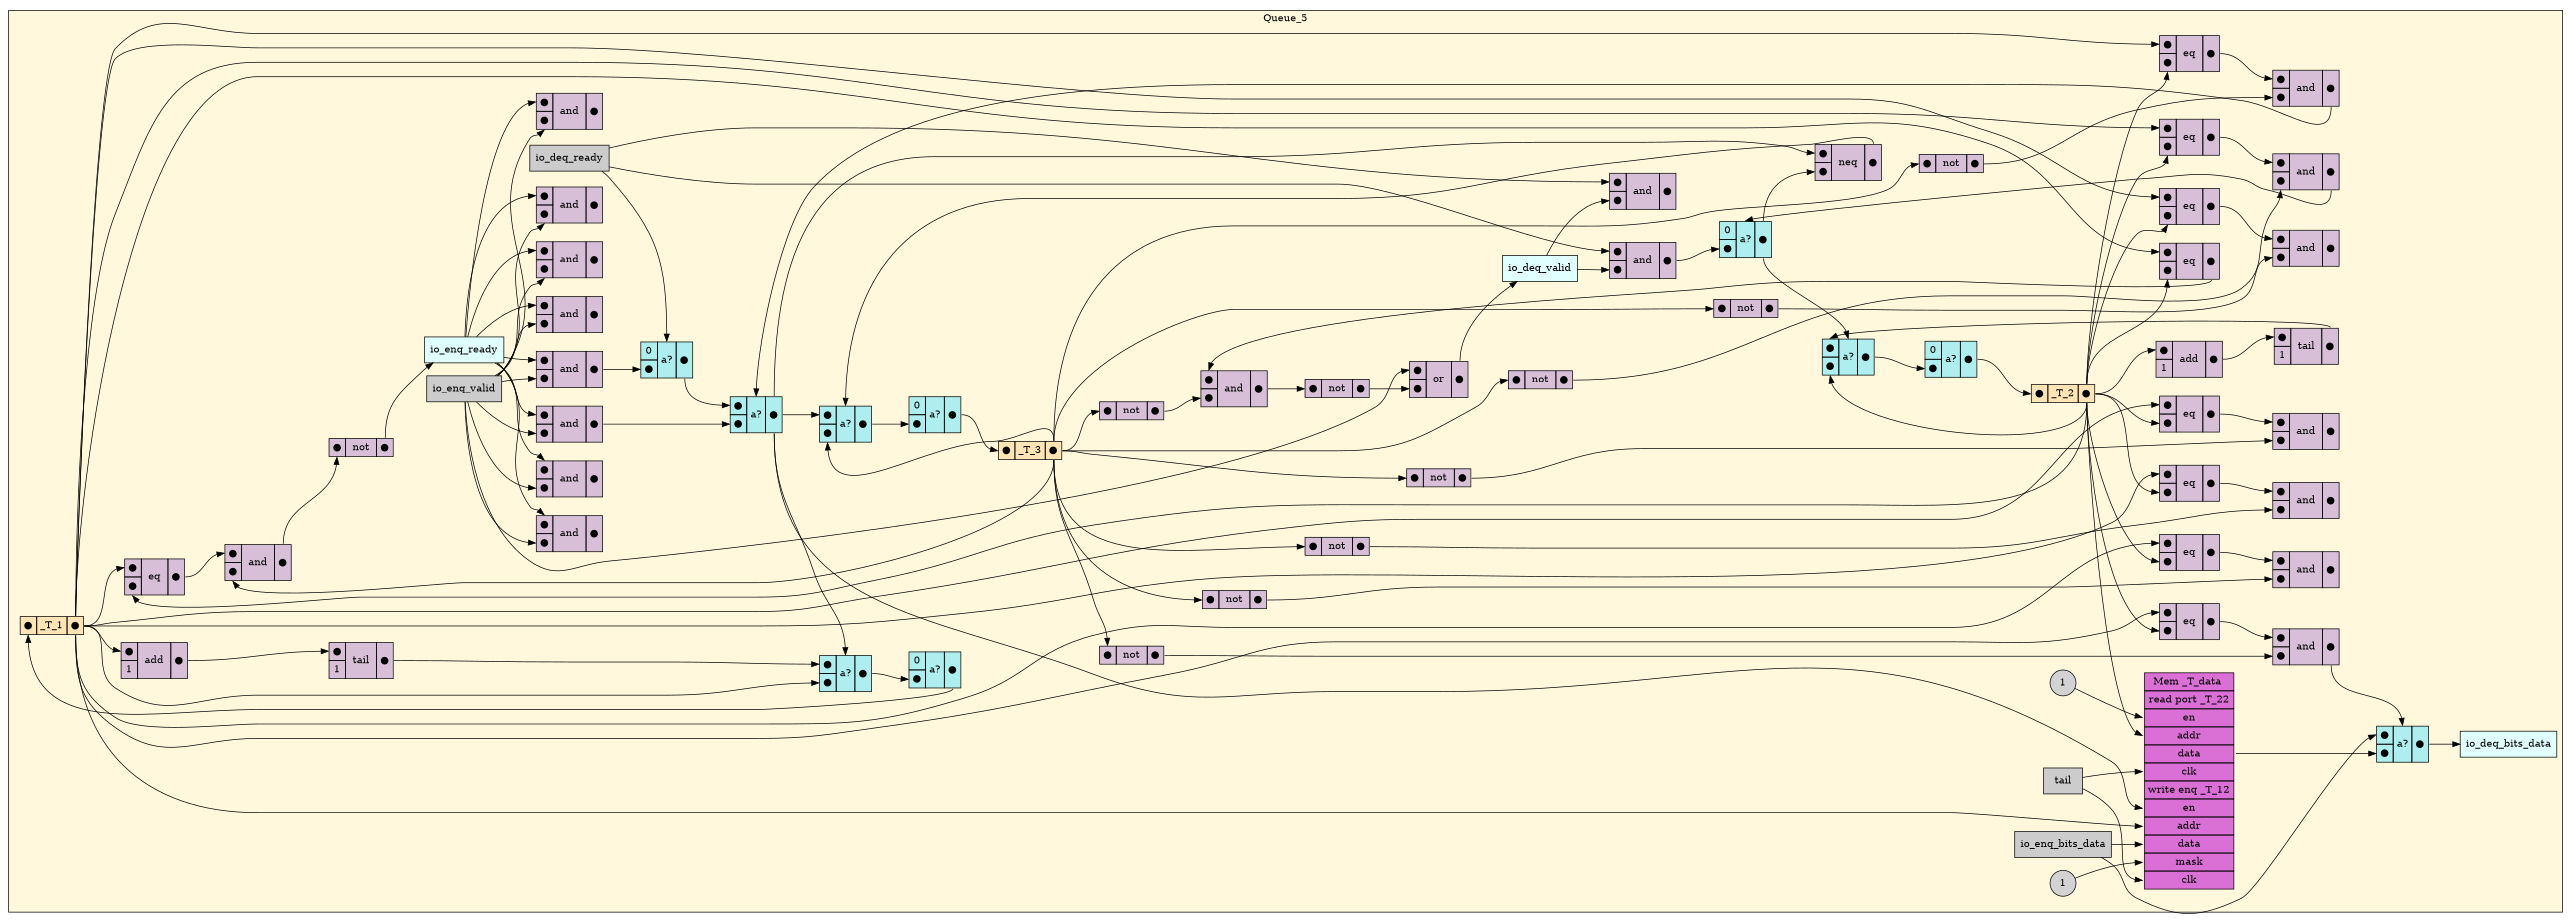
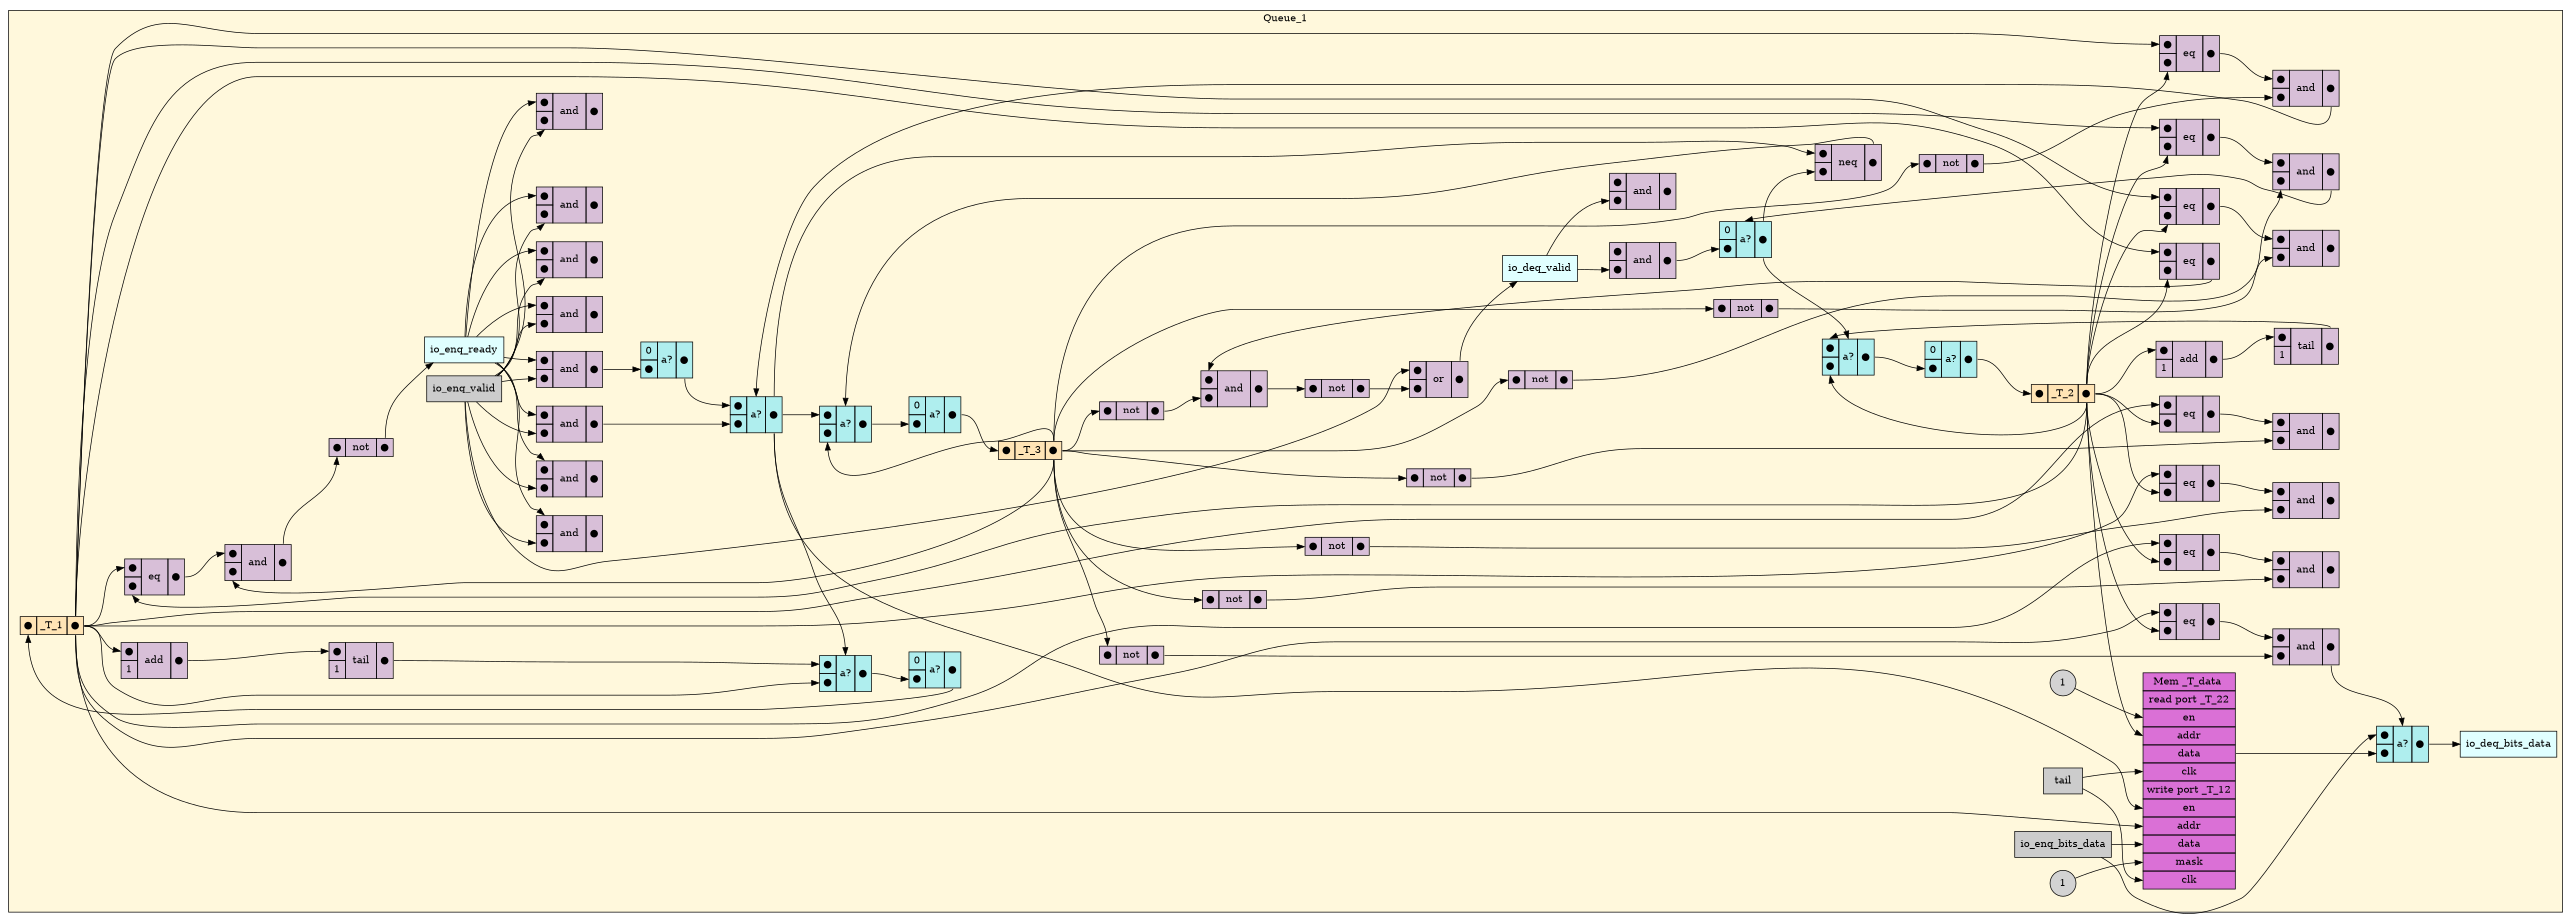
cluster "Queue_5": label "Queue_5" -> "Queue_1"
node "io_deq_ready": removed
node "Mem _T_data": text "write enq _T_12" -> "write port _T_12"
